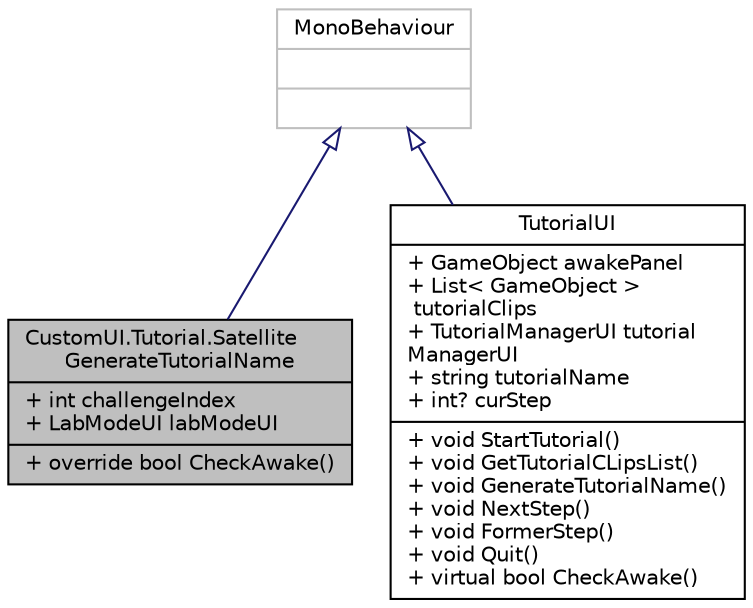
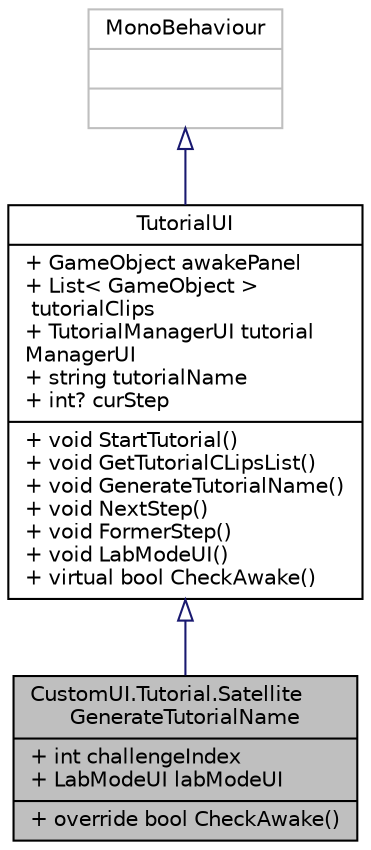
edge "CustomUI.Tutorial.Satellite" -> "MonoBehaviour": now "CustomUI.Tutorial.Satellite" -> "TutorialUI"
node "TutorialUI": text "+ void Quit()" -> "+ void LabModeUI()"
